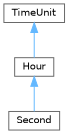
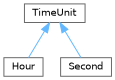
edge "Second" -> "Hour": now "Second" -> "TimeUnit"
